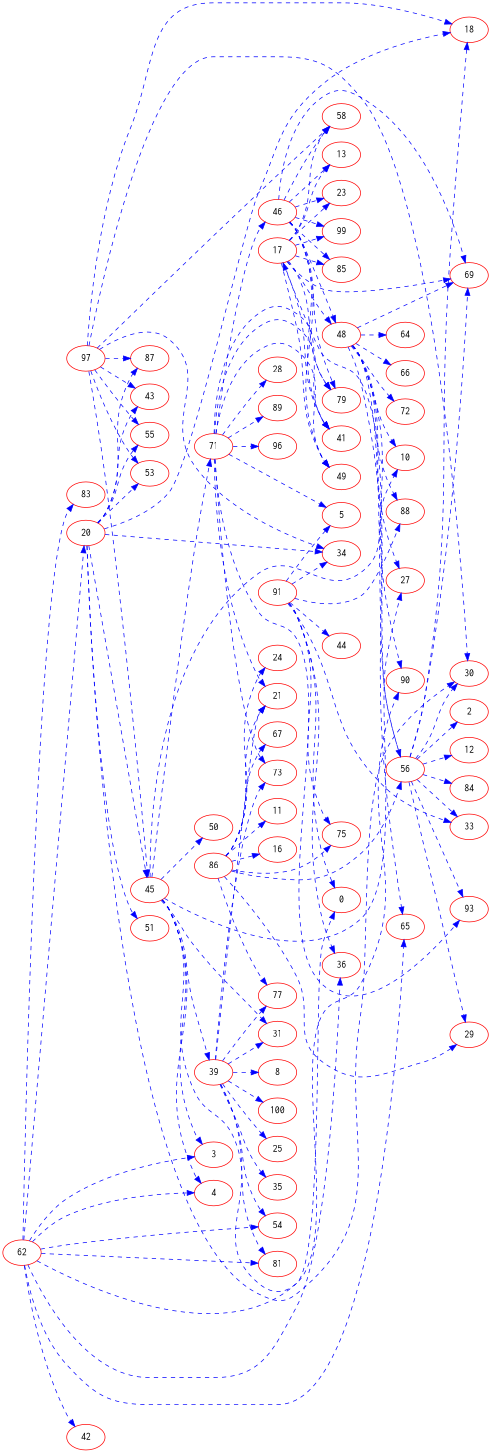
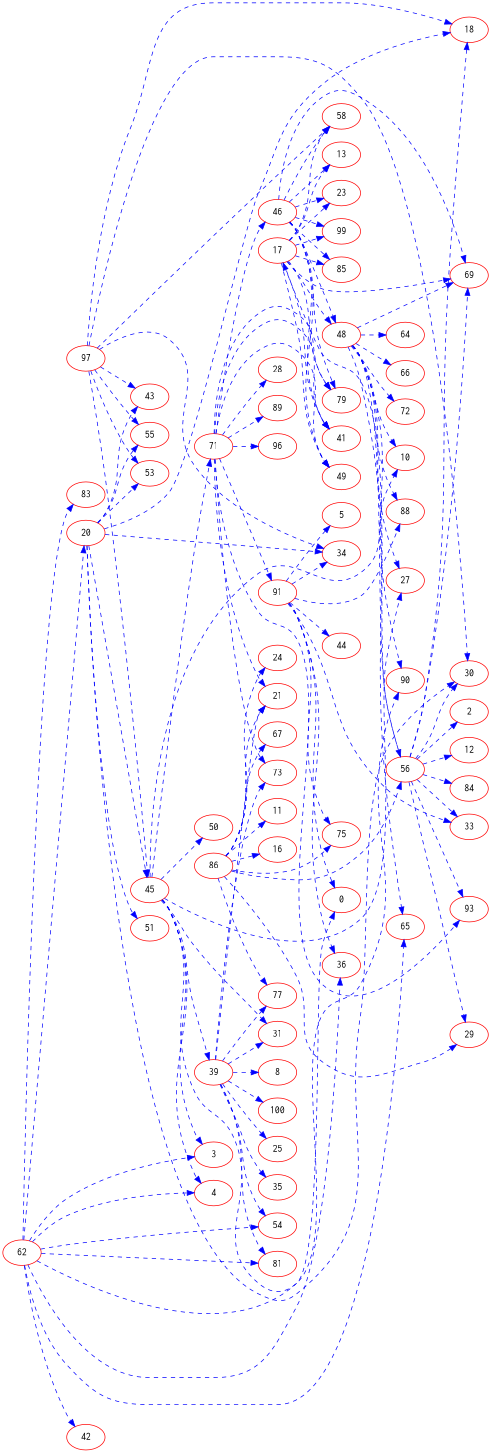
node "87": removed
edge "71" -> "5": now "71" -> "91"
